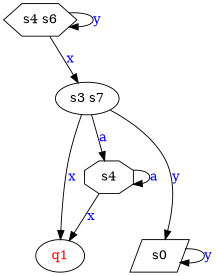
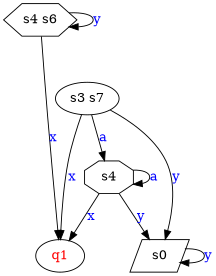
edge "s4 s6" -> "s3 s7": now "s4 s6" -> "q1"
edge "s4" -> "s0": added, label "y"
